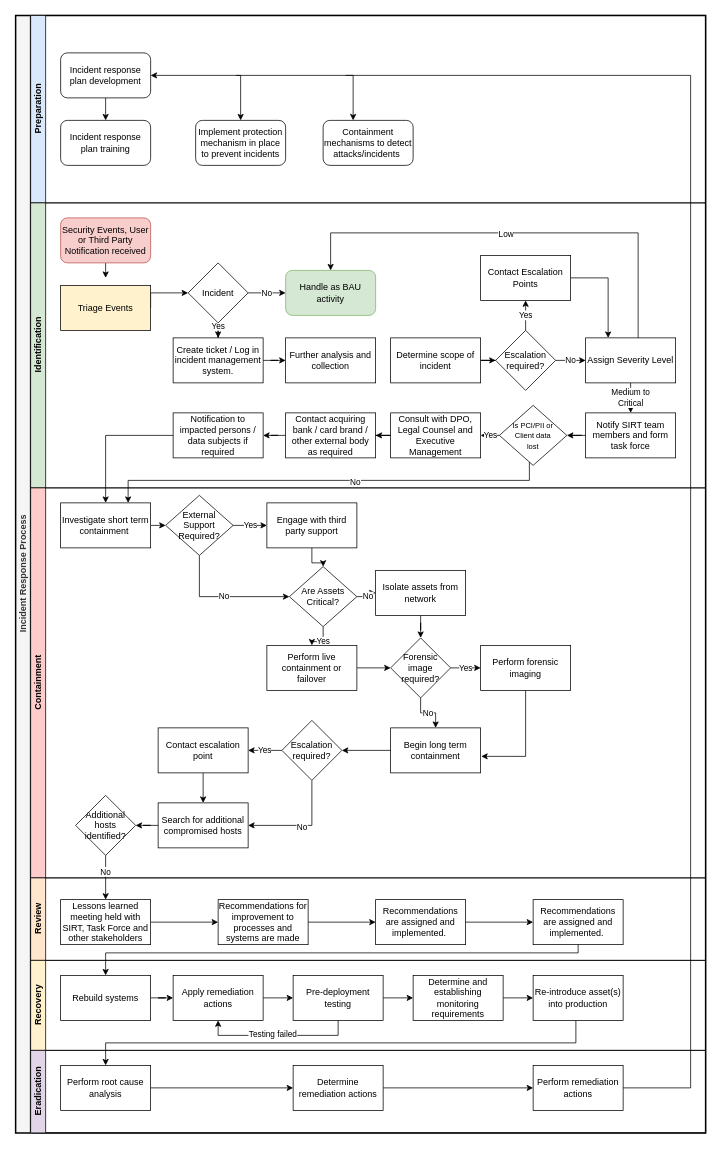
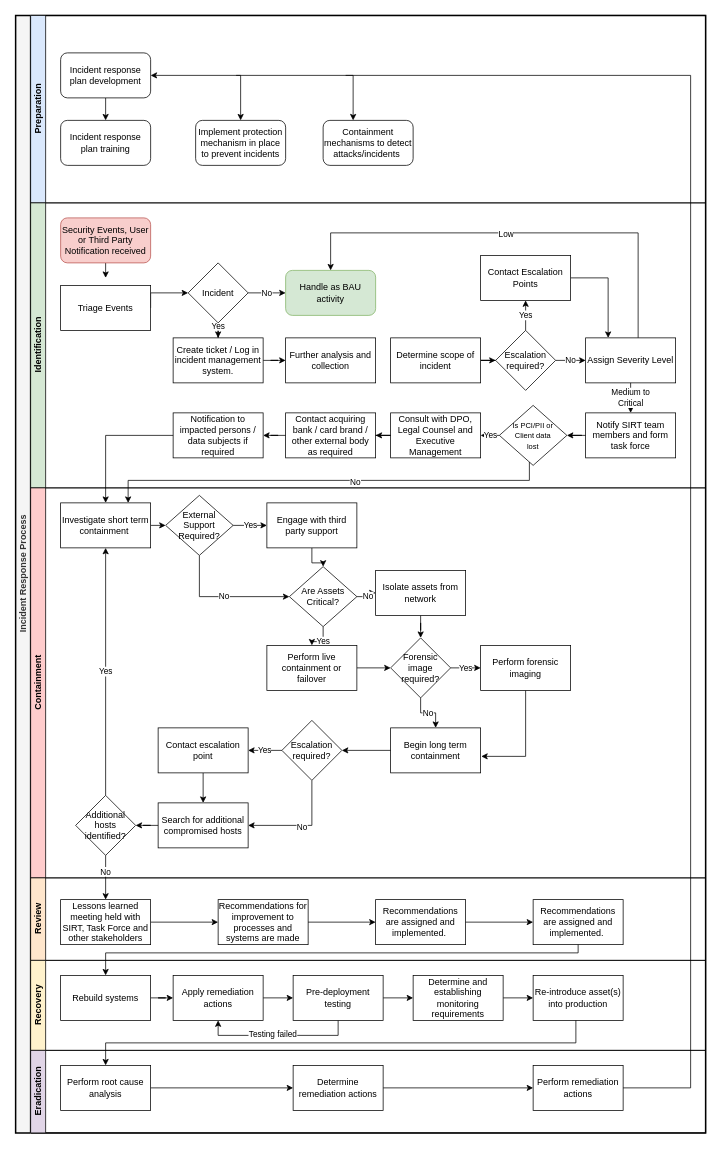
node "Triage Events": fillcolor #fff2cc -> #ffffff
edge "Additional hosts identified?" -> "Investigate short term containment": added, label "Yes"
